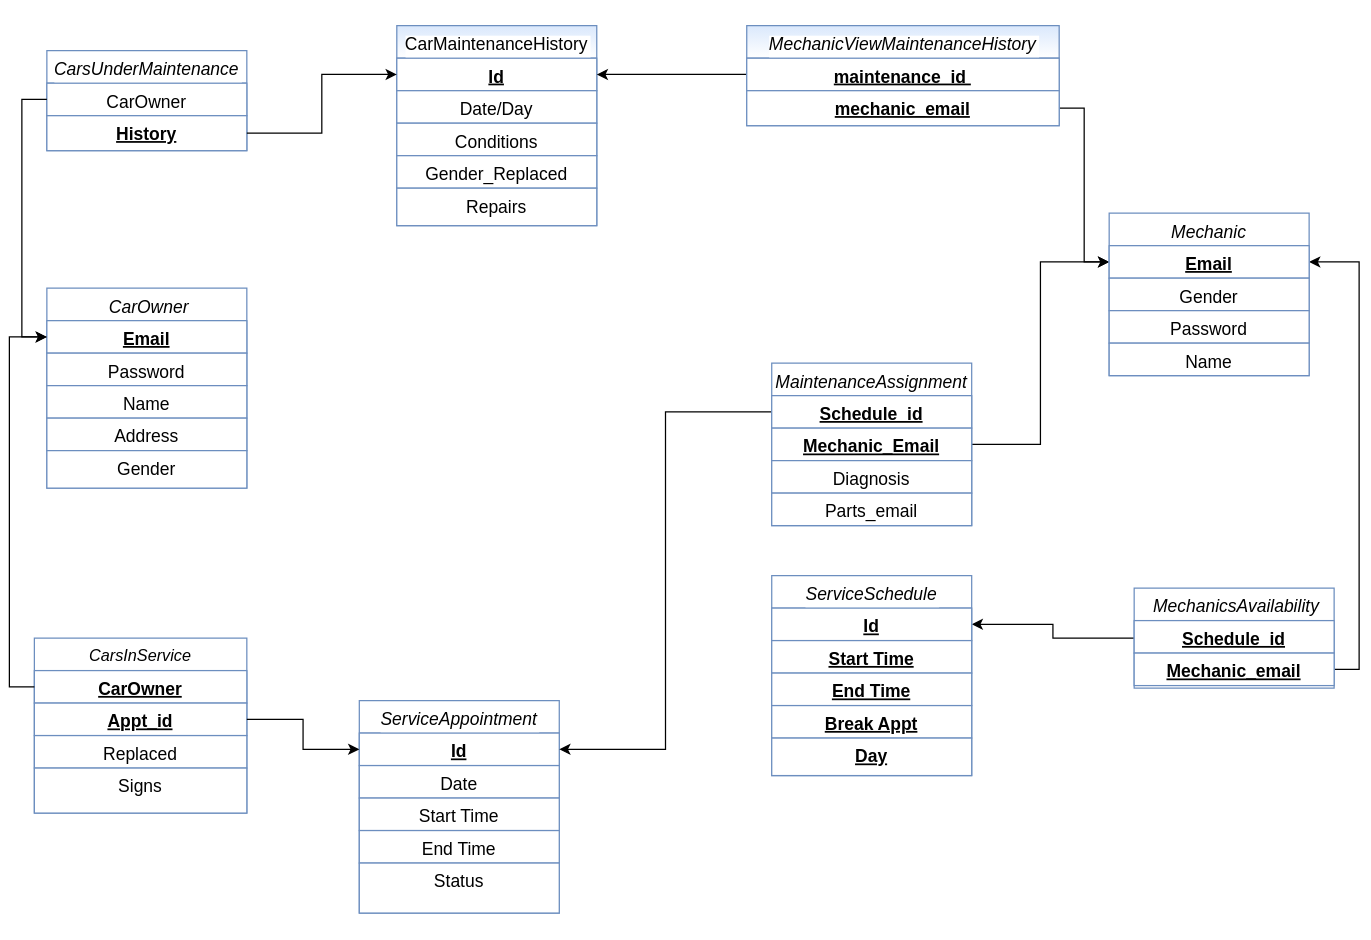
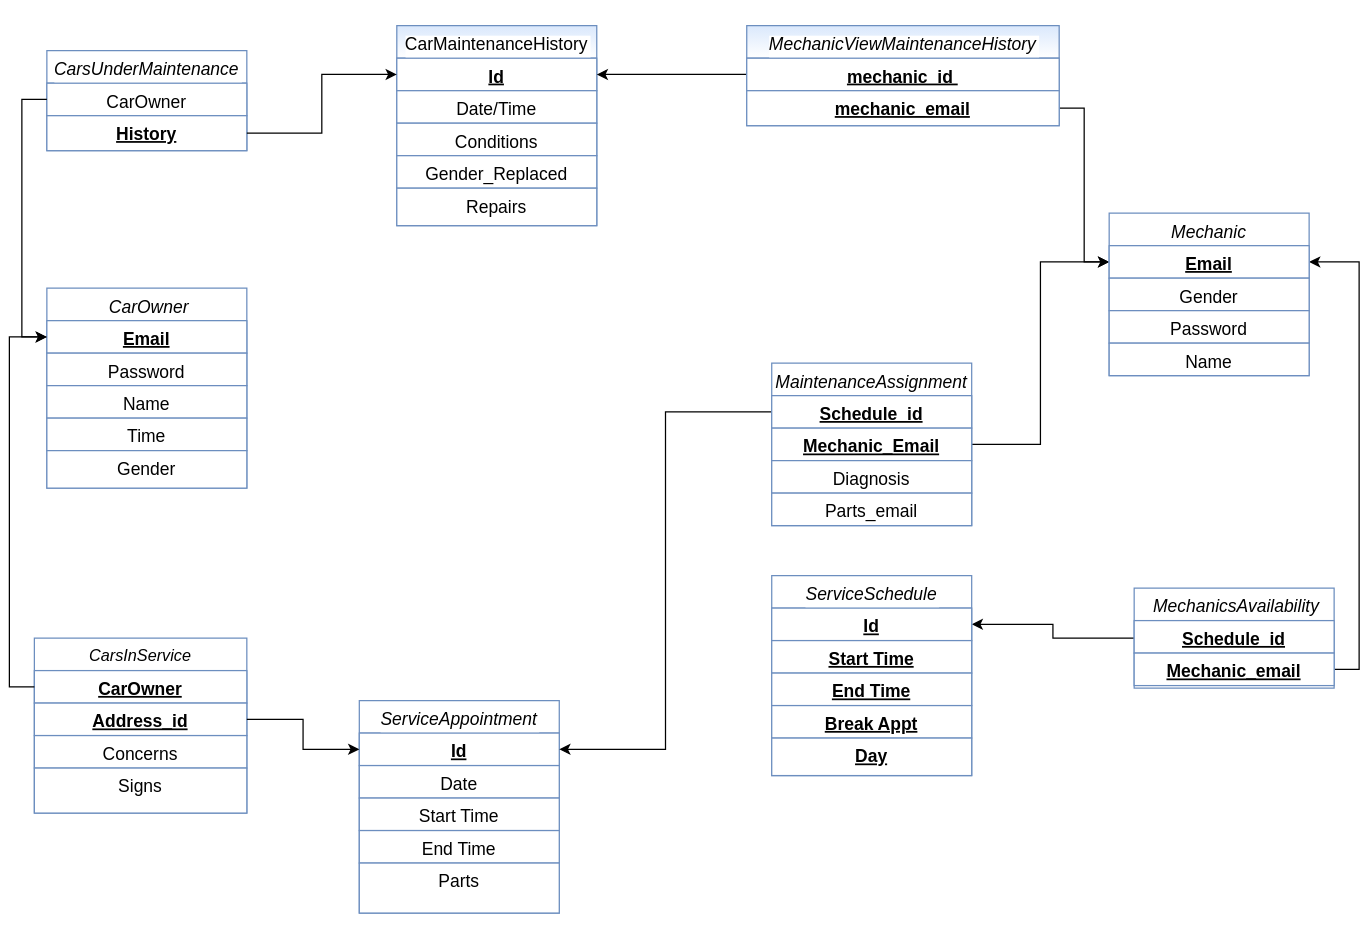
node "maintenance_id": label "maintenance_id" -> "mechanic_id"
node "Date/Day": label "Date/Day" -> "Date/Time"
node "Address": label "Address" -> "Time"
node "Appt_id": label "Appt_id" -> "Address_id"
node "Replaced": label "Replaced" -> "Concerns"
node "Status": label "Status" -> "Parts"
